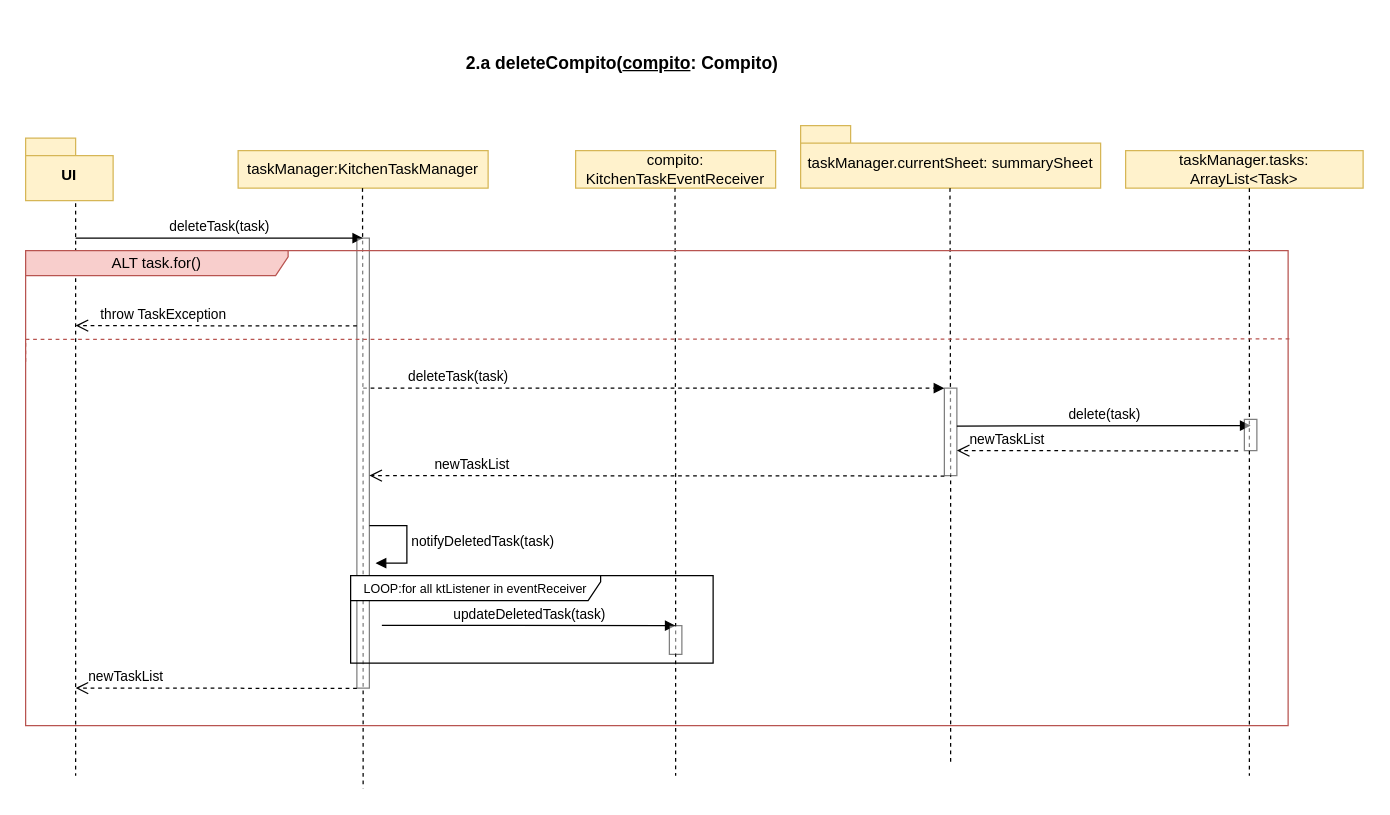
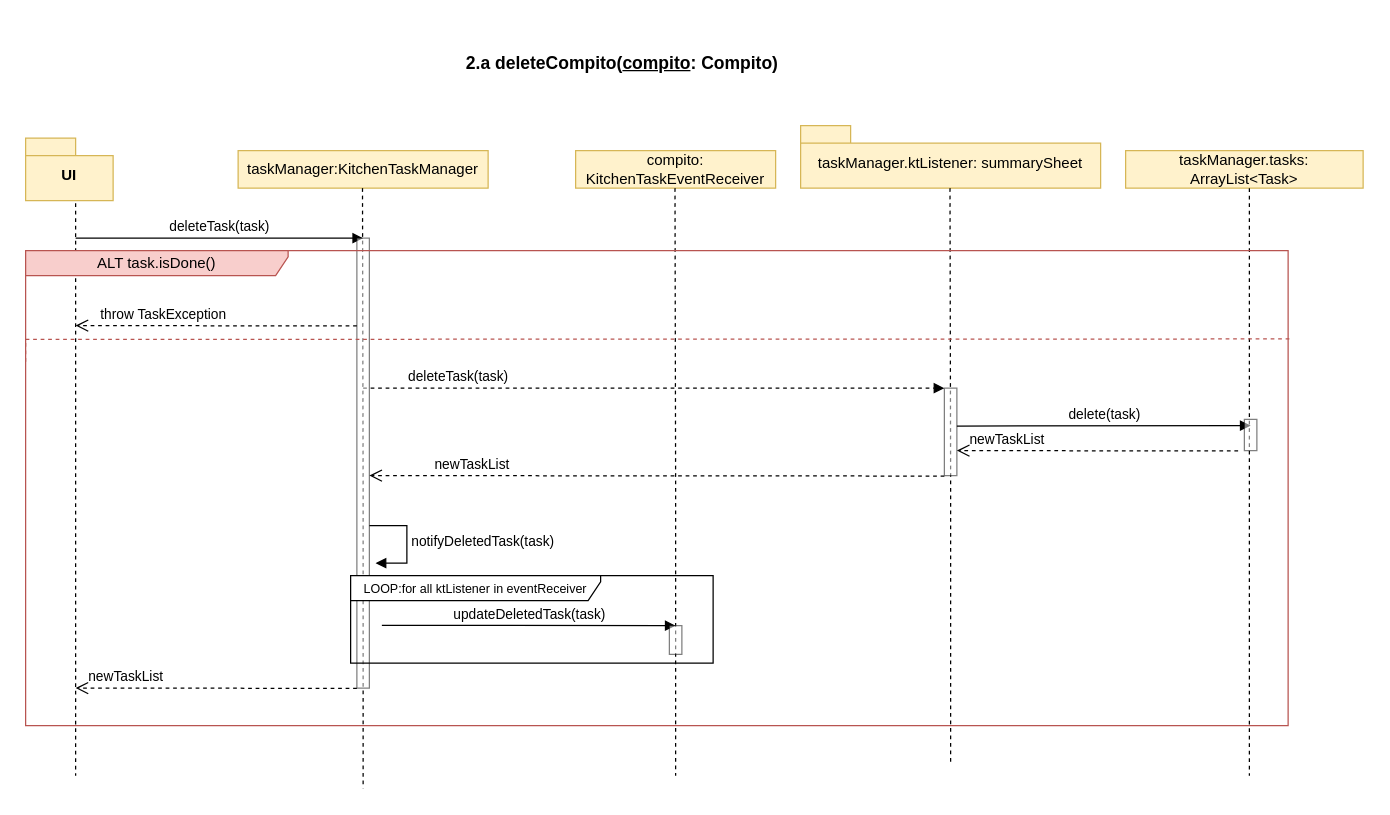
node "taskManager.currentSheet: summarySheet": label "taskManager.currentSheet: summarySheet" -> "taskManager.ktListener: summarySheet"
node "ALT task.for()": label "ALT task.for()" -> "ALT task.isDone()"
